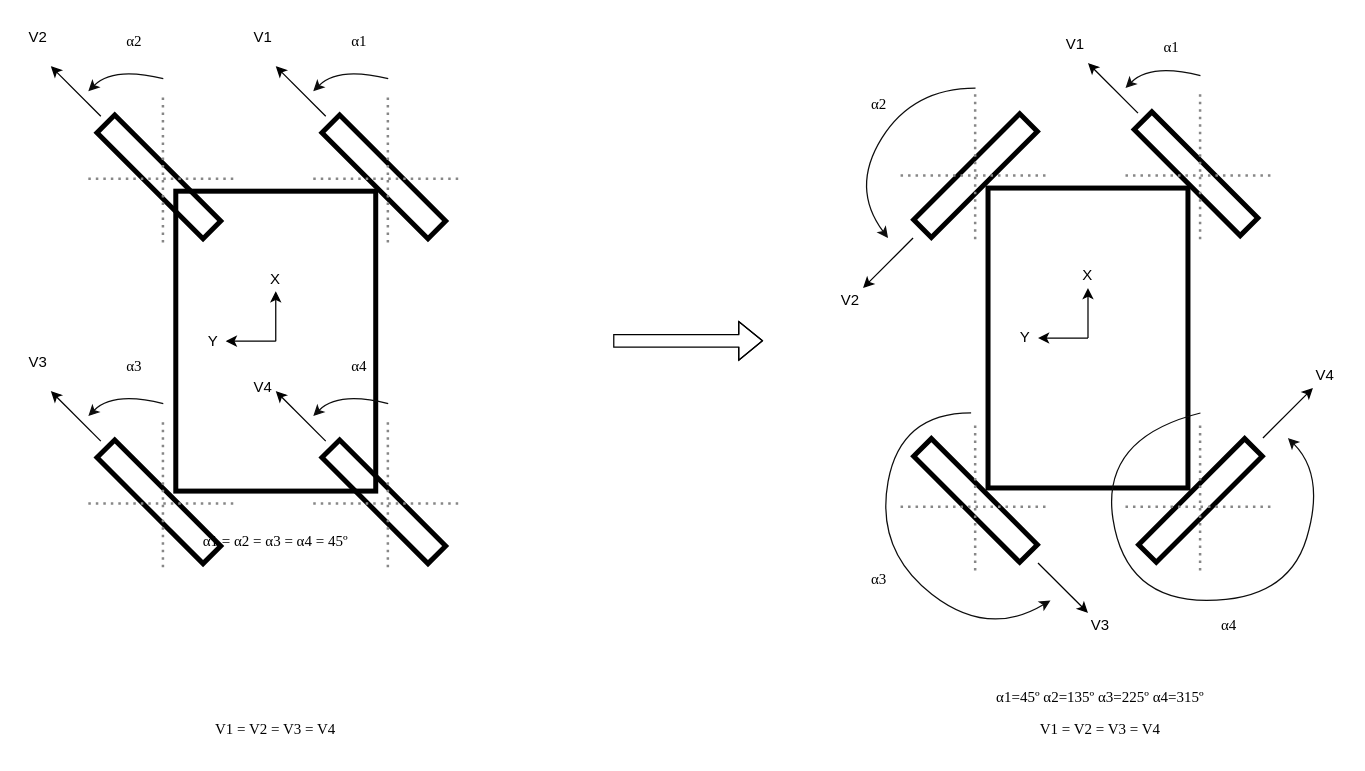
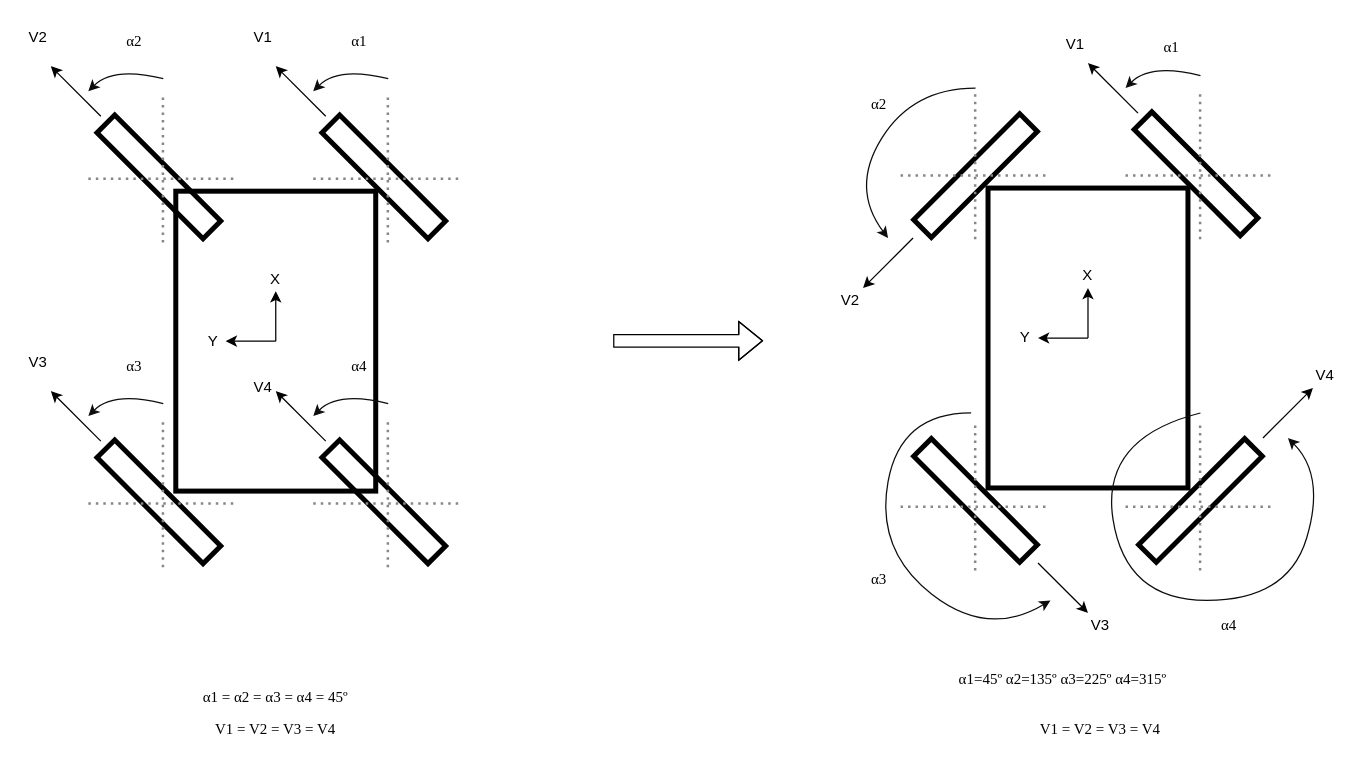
node "α1 = α2 = α3 = α4 = 45º": moved (276, 541) -> (276, 698)
node "α1=45º α2=135º α3=225º α4=315º": moved (1101, 698) -> (1063, 679)
